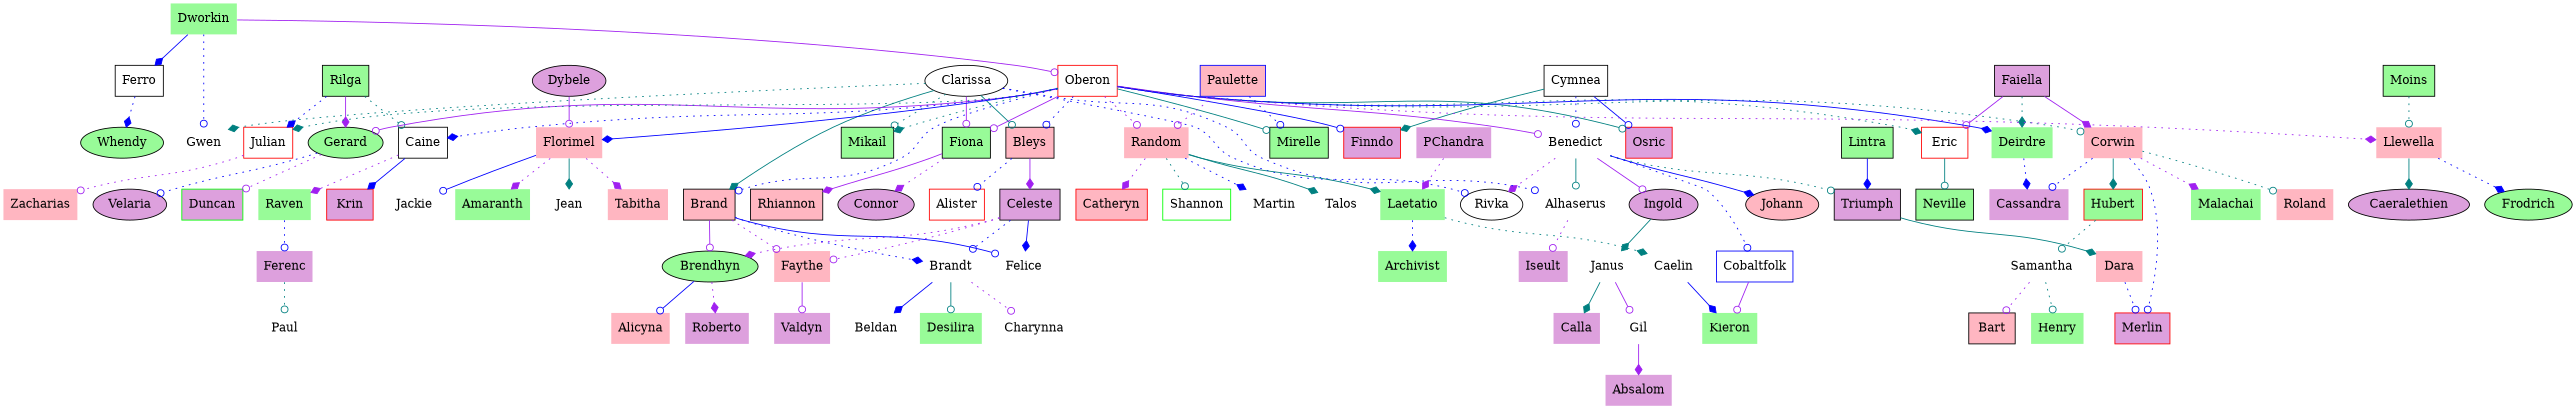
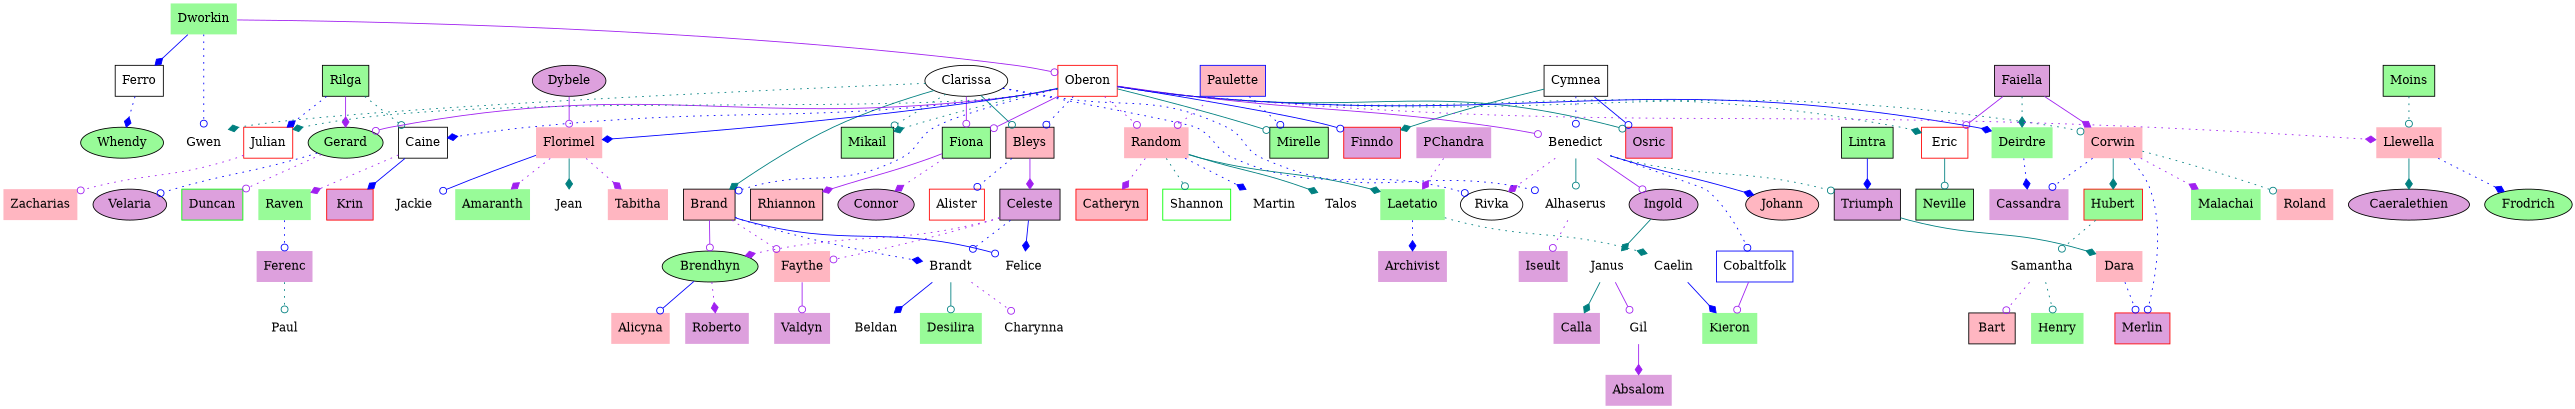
node "Archivist": fillcolor palegreen -> plum
